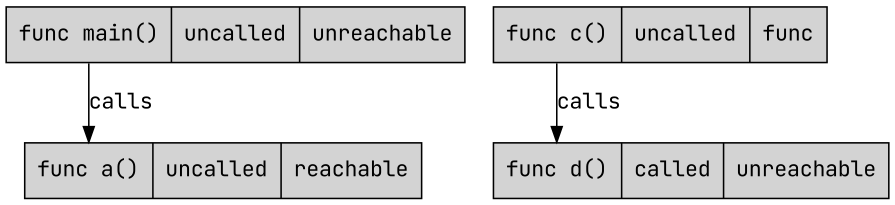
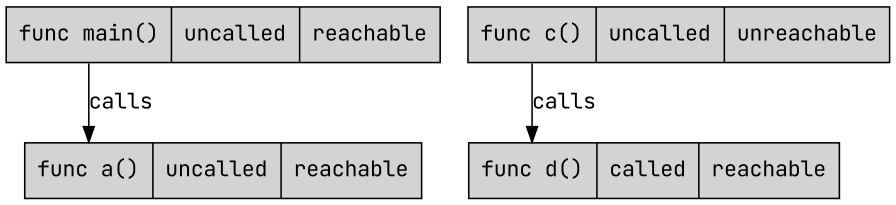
node "func main()": text "unreachable" -> "reachable"
node "func c()": text "func" -> "unreachable"
node "func d()": text "unreachable" -> "reachable"
